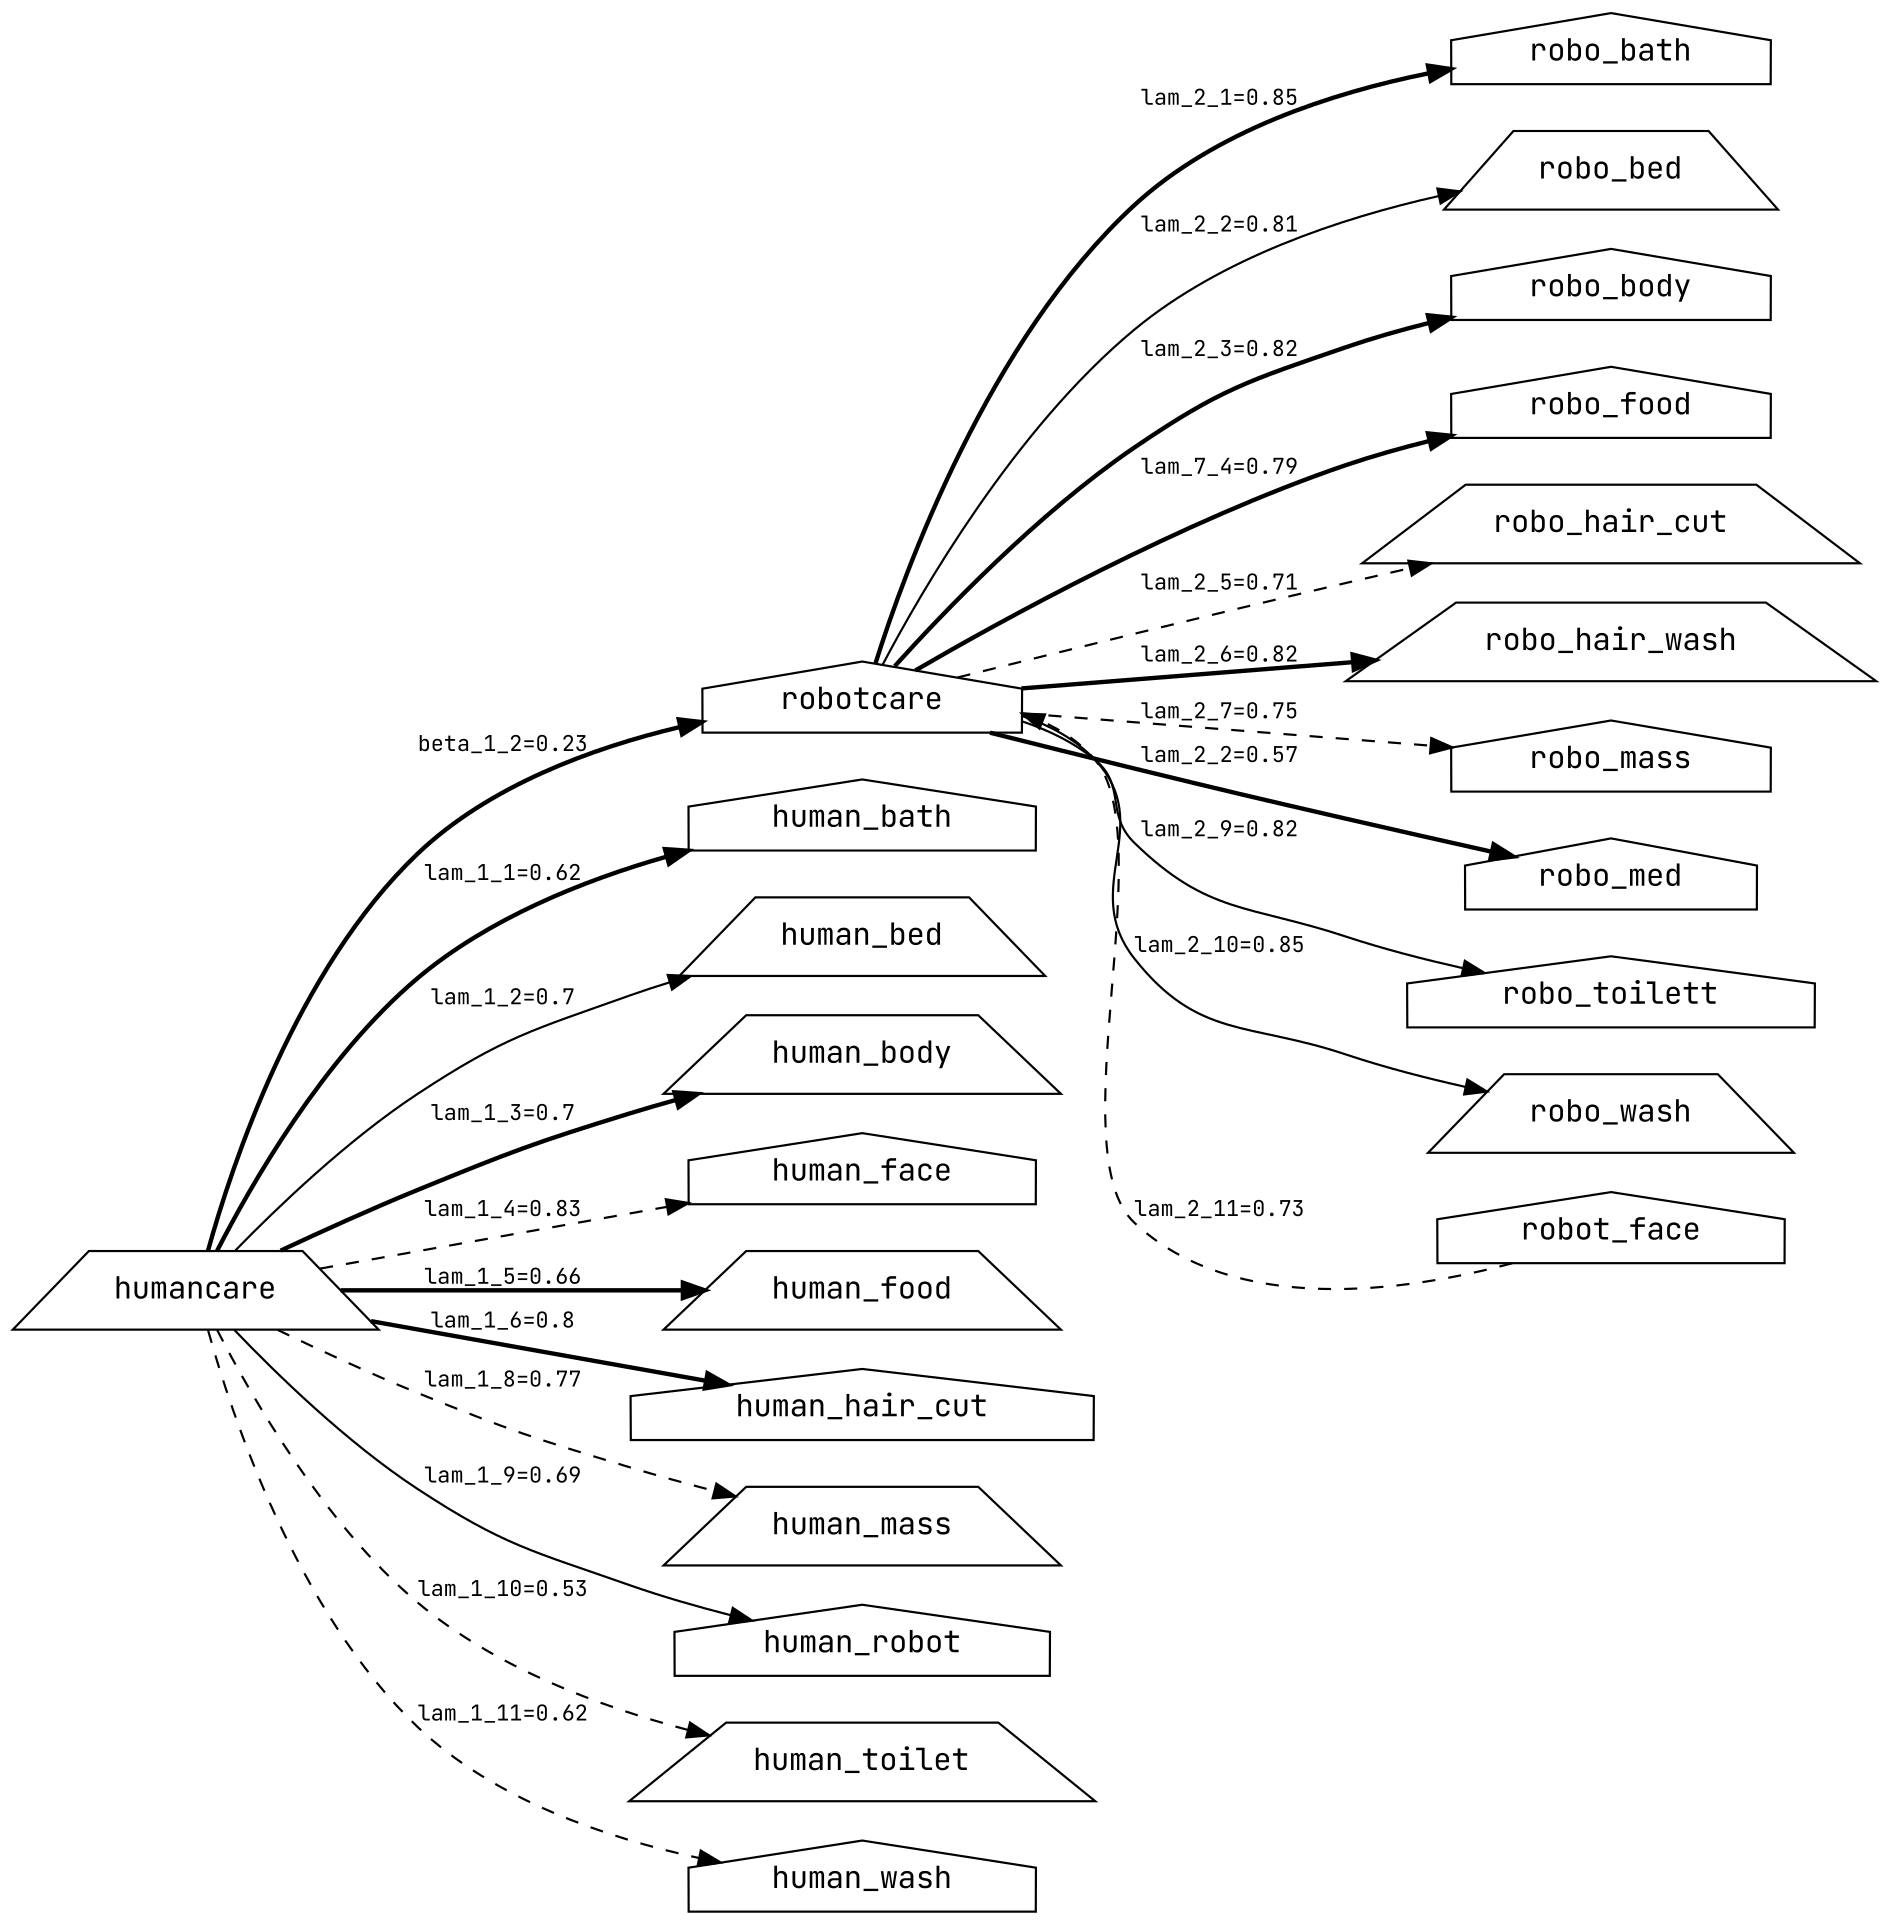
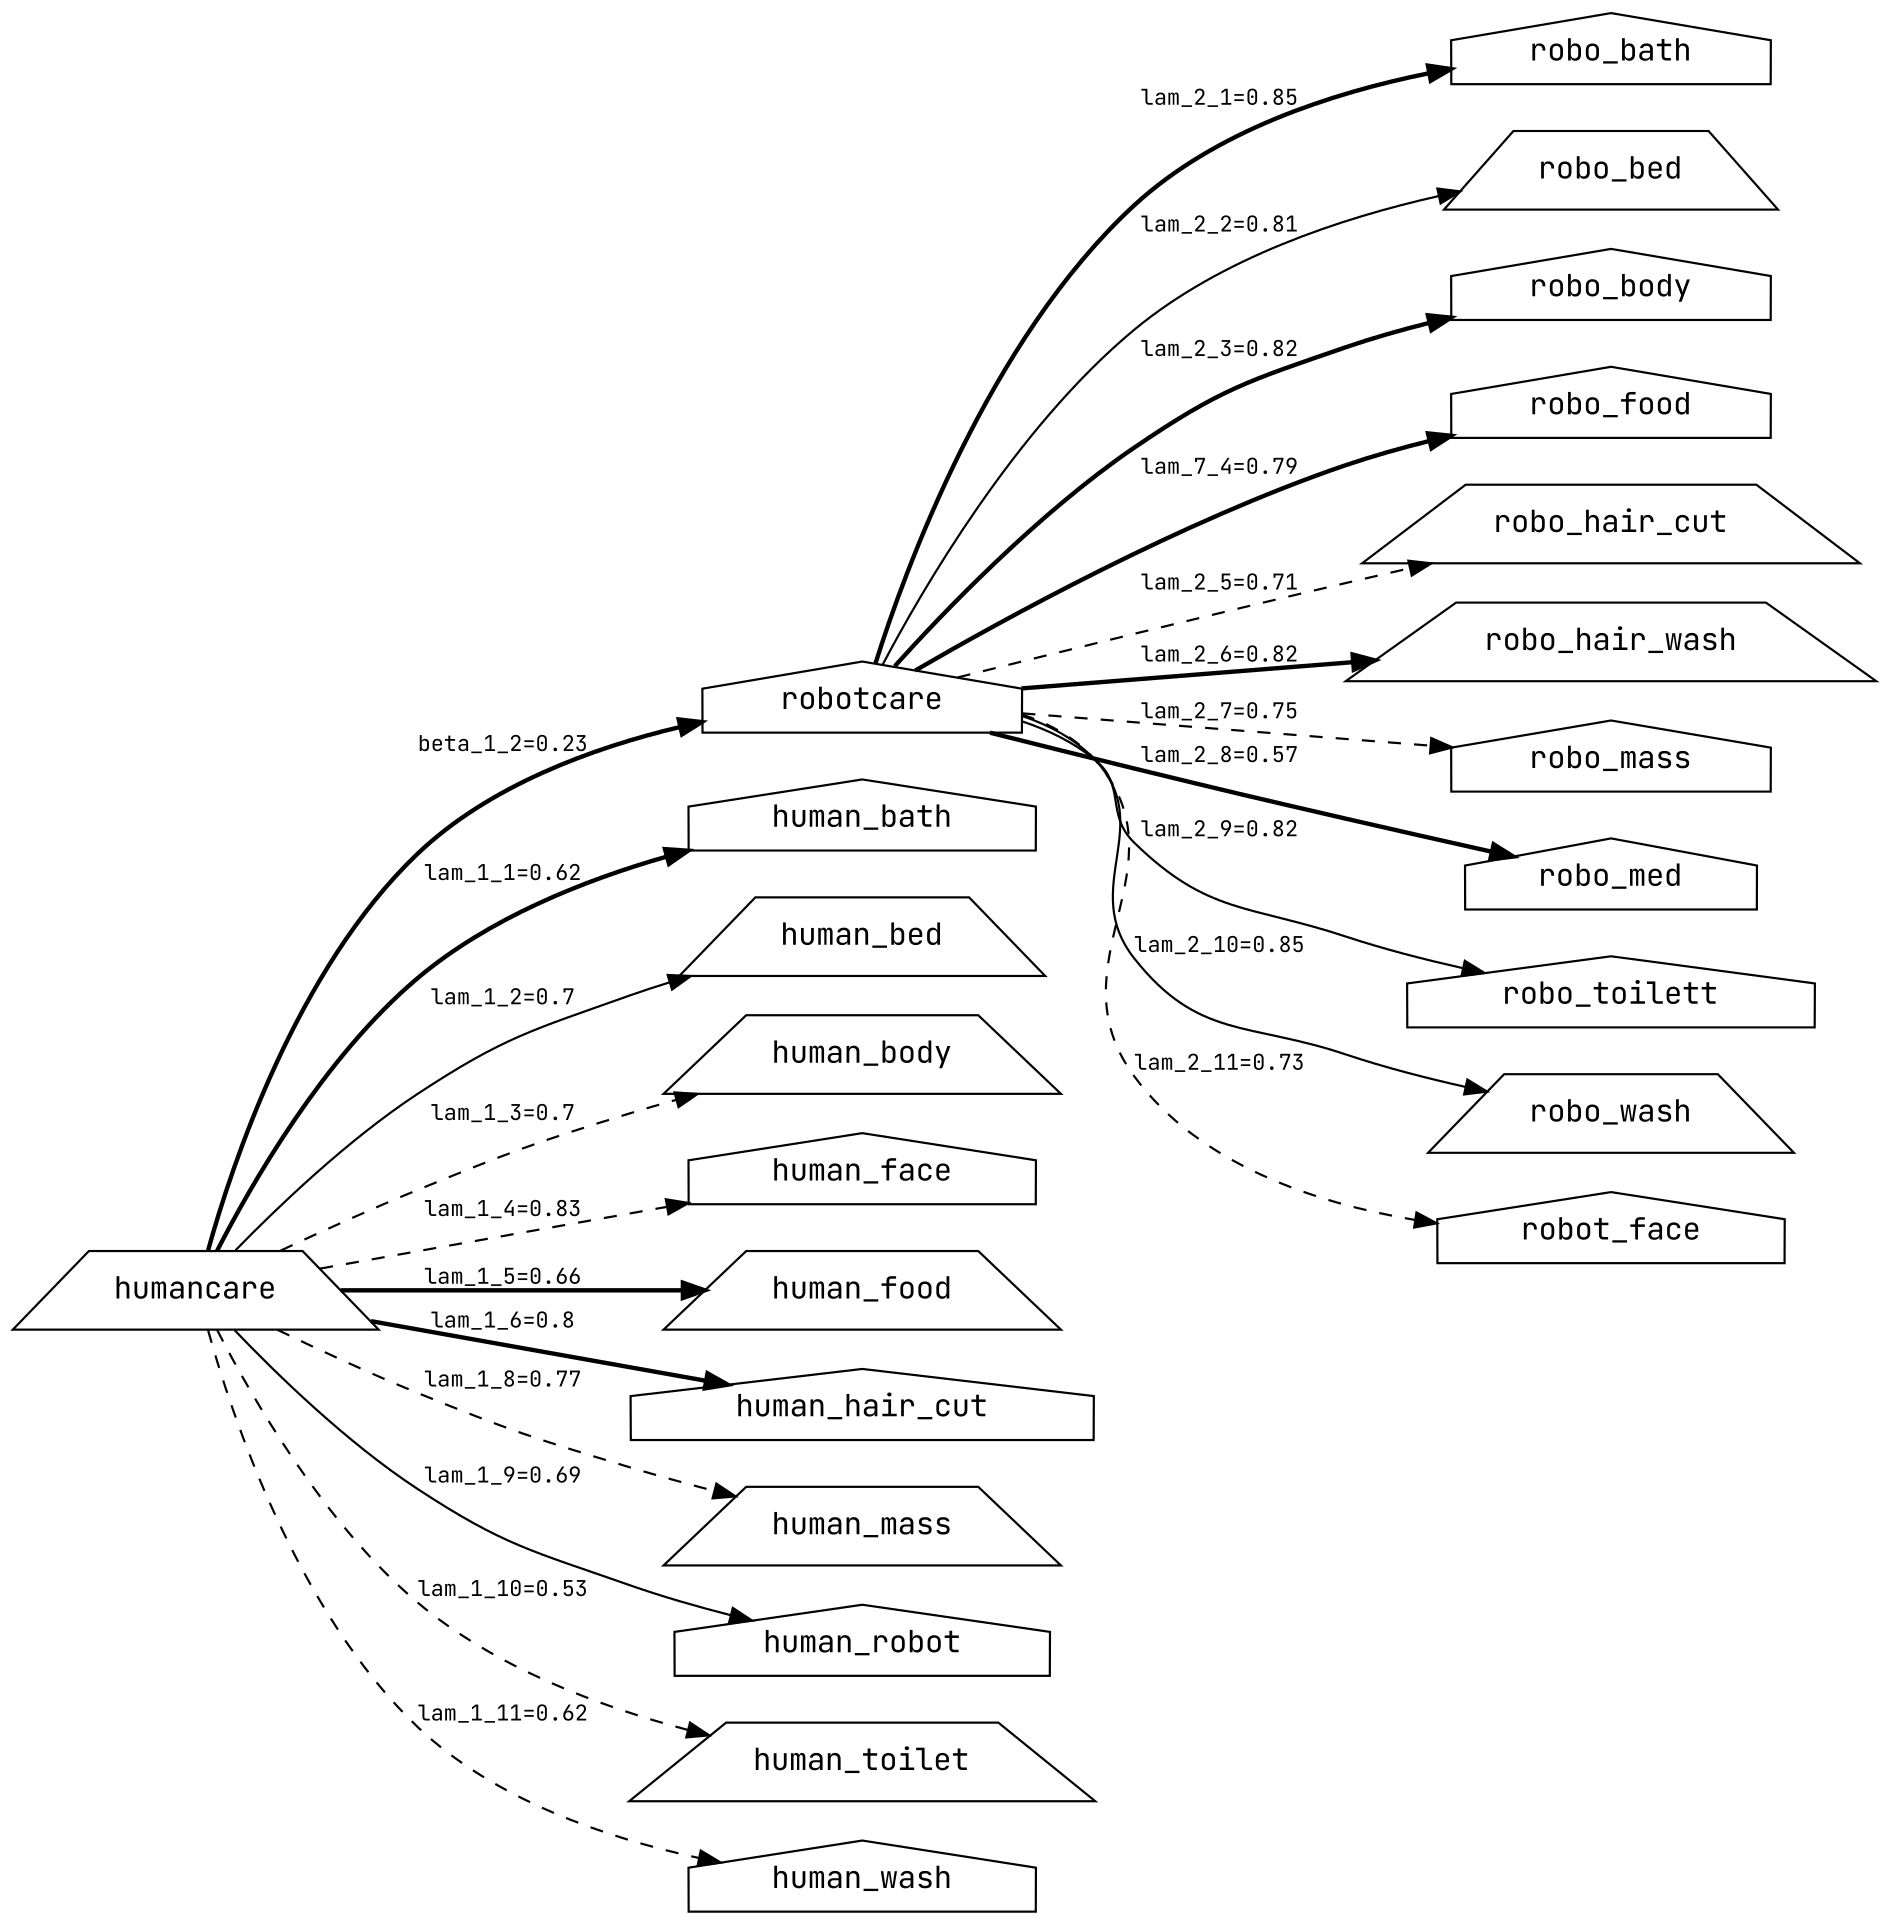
edge "robotcare" -> "robo_med": label "lam_2_2=0.57" -> "lam_2_8=0.57"
edge "robot_face" -> "robotcare": reversed
edge "humancare" -> "human_body": style bold -> dashed
